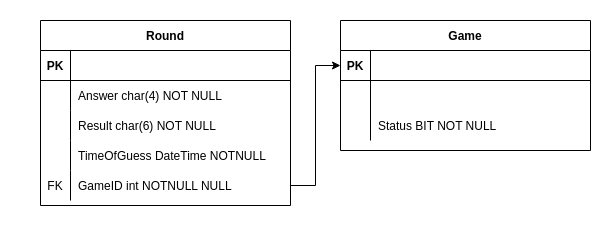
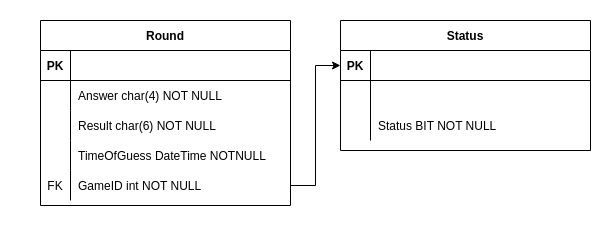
node "Game": label "Game" -> "Status"
node "GameID int NOTNULL NULL": label "GameID int NOTNULL NULL" -> "GameID int NOT NULL"
